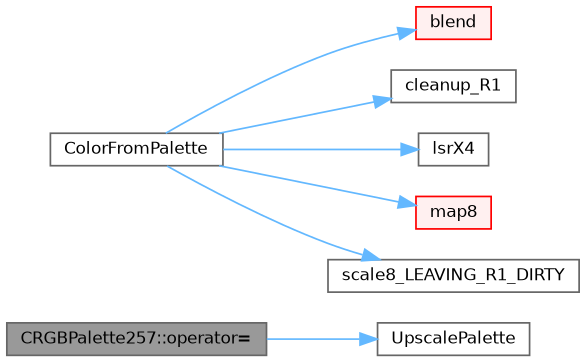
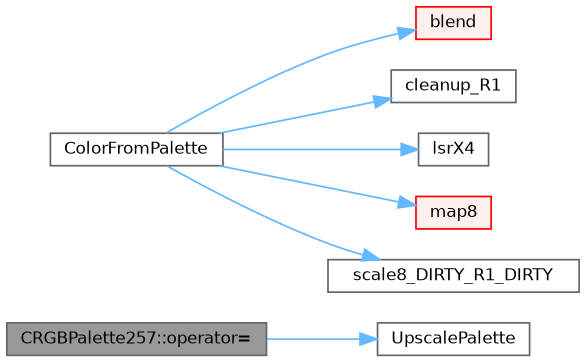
node "scale8_LEAVING_R1_DIRTY": label "scale8_LEAVING_R1_DIRTY" -> "scale8_DIRTY_R1_DIRTY"
